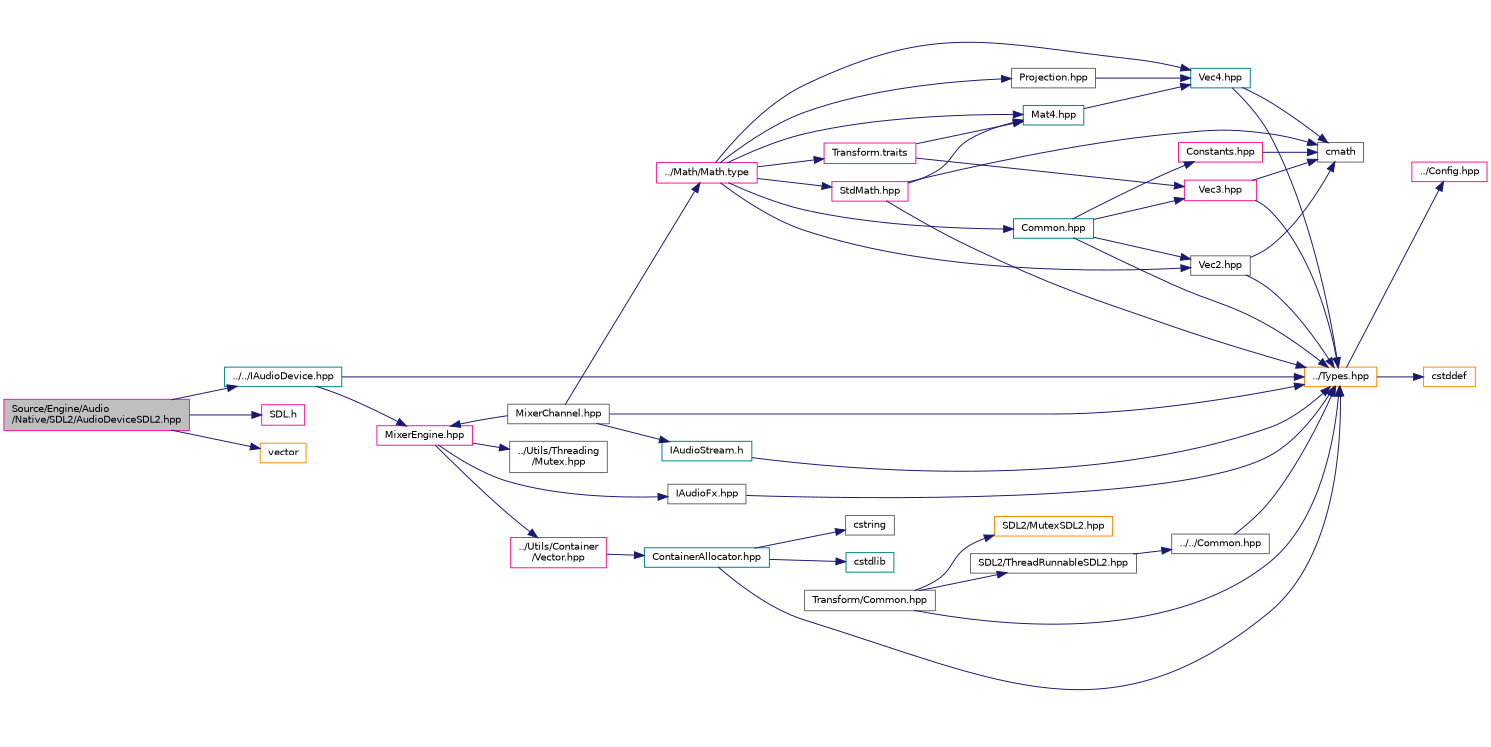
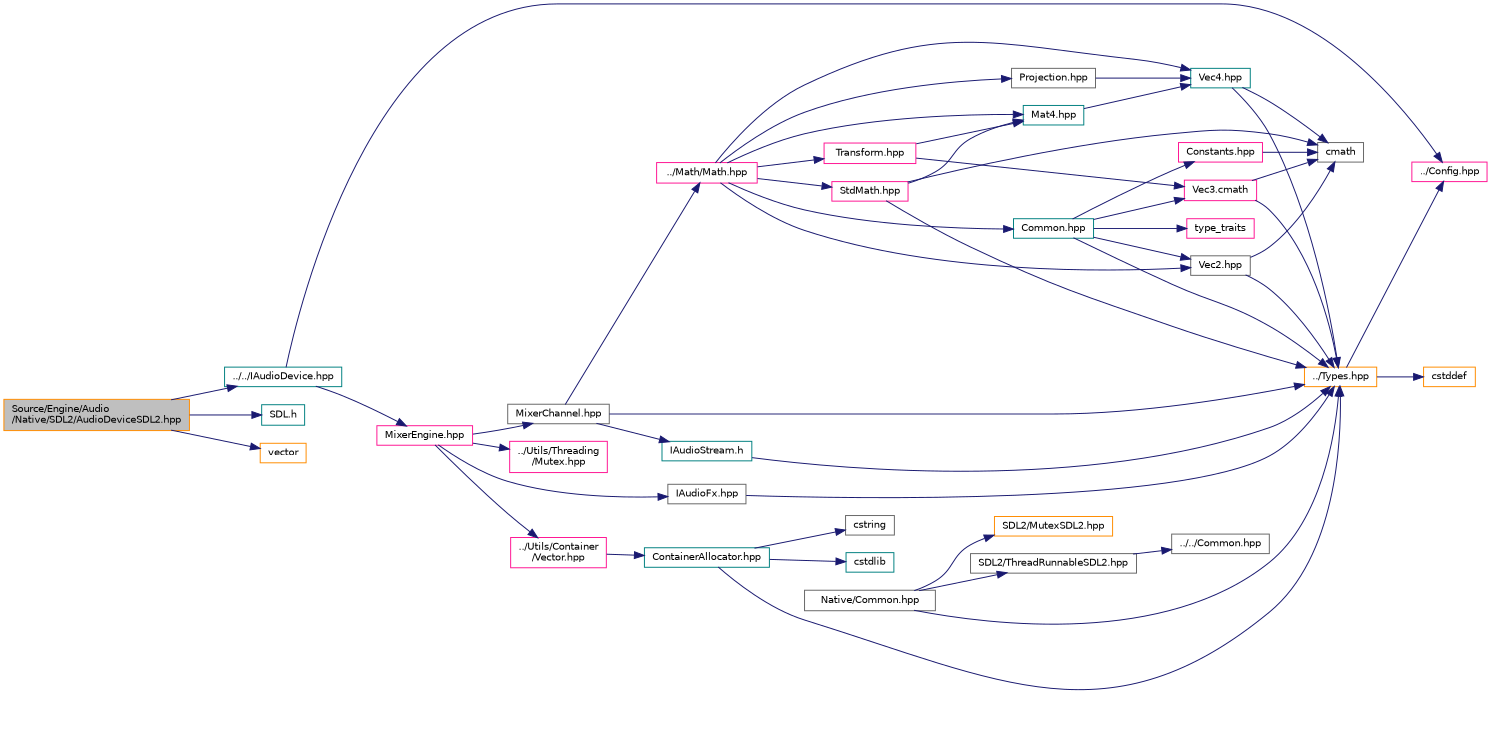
node "Transform.traits": label "Transform.traits" -> "Transform.hpp"
node "../Math/Math.type": label "../Math/Math.type" -> "../Math/Math.hpp"
node "Vec3.hpp": label "Vec3.hpp" -> "Vec3.cmath"
node "type_traits": added
edge "../../IAudioDevice.hpp" -> "../Types.hpp": now "../../IAudioDevice.hpp" -> "../Config.hpp"
node "Source/Engine/Audio /Native/SDL2/AudioDeviceSDL2.hpp": color deeppink -> darkorange
node "SDL.h": color deeppink -> teal
edge "MixerChannel.hpp" -> "MixerEngine.hpp": reversed
node "../Utils/Threading /Mutex.hpp": color gray40 -> deeppink
edge "../../Common.hpp" -> "../Types.hpp": removed
node "Transform/Common.hpp": label "Transform/Common.hpp" -> "Native/Common.hpp"
